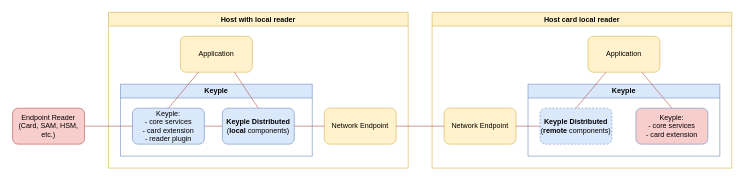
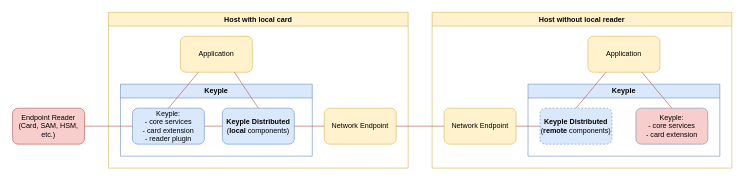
node "Host with local reader": label "Host with local reader" -> "Host with local card"
node "Host card local reader": label "Host card local reader" -> "Host without local reader"
